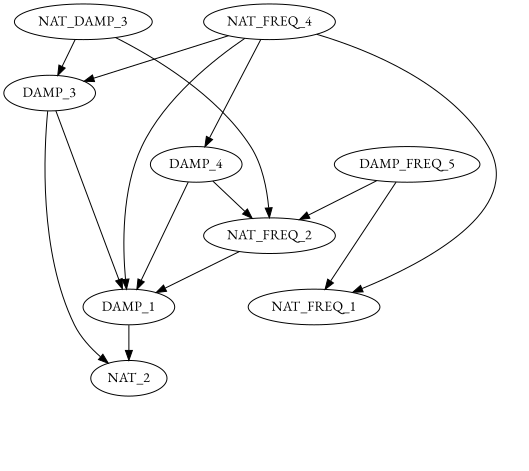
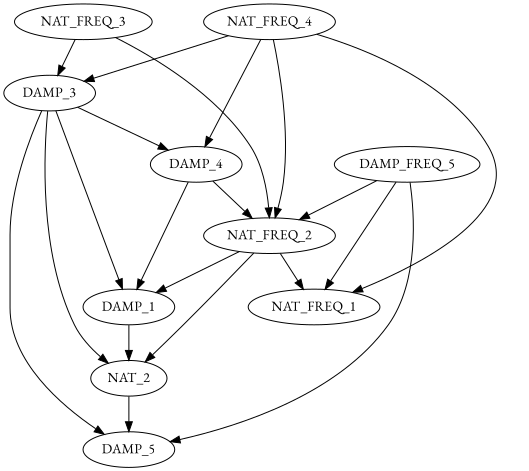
node "NAT_DAMP_3": label "NAT_DAMP_3" -> "NAT_FREQ_3"
edge "DAMP_3" -> "DAMP_4": added
edge "NAT_FREQ_4" -> "DAMP_1": now "NAT_FREQ_4" -> "NAT_FREQ_2"
edge "NAT_FREQ_2" -> "NAT_FREQ_1": added
edge "NAT_FREQ_2" -> "NAT_2": added
node "DAMP_5": added
